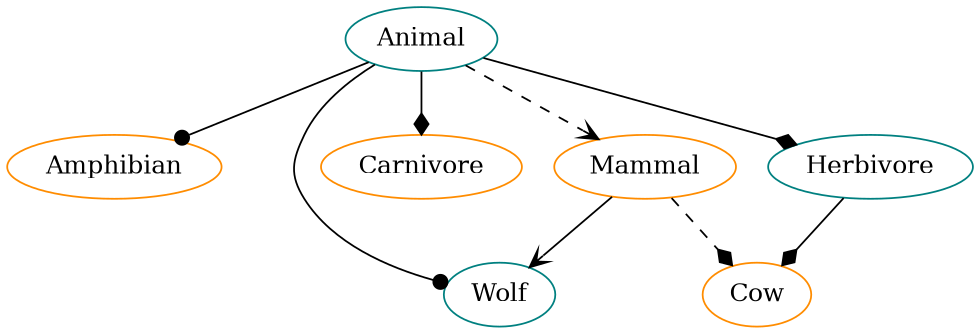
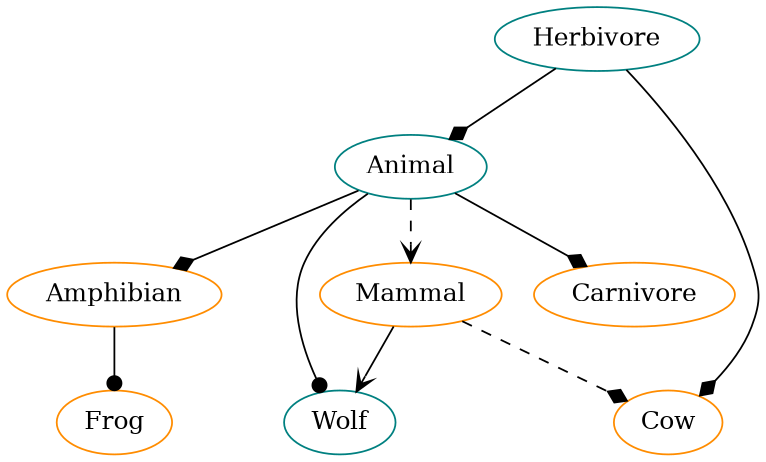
edge "Animal" -> "Herbivore": reversed
edge "Animal" -> "Amphibian": arrowhead dot -> diamond
node "Frog": added
